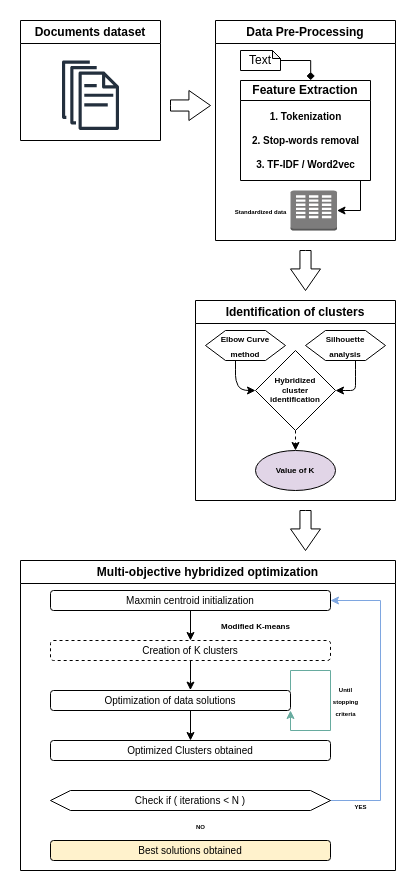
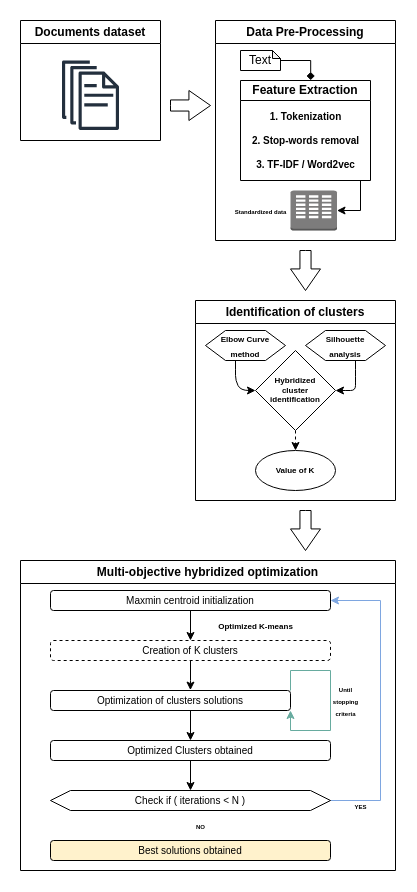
node "Value of K": fillcolor #e1d5e7 -> #ffffff
node "Modified K-means": label "Modified K-means" -> "Optimized K-means"
node "Optimization of data solutions": label "Optimization of data solutions" -> "Optimization of clusters solutions"
edge "Optimized Clusters obtained" -> "Check if ( iterations < N )": added
